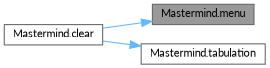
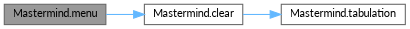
edge "Mastermind.clear" -> "Mastermind.menu": reversed
